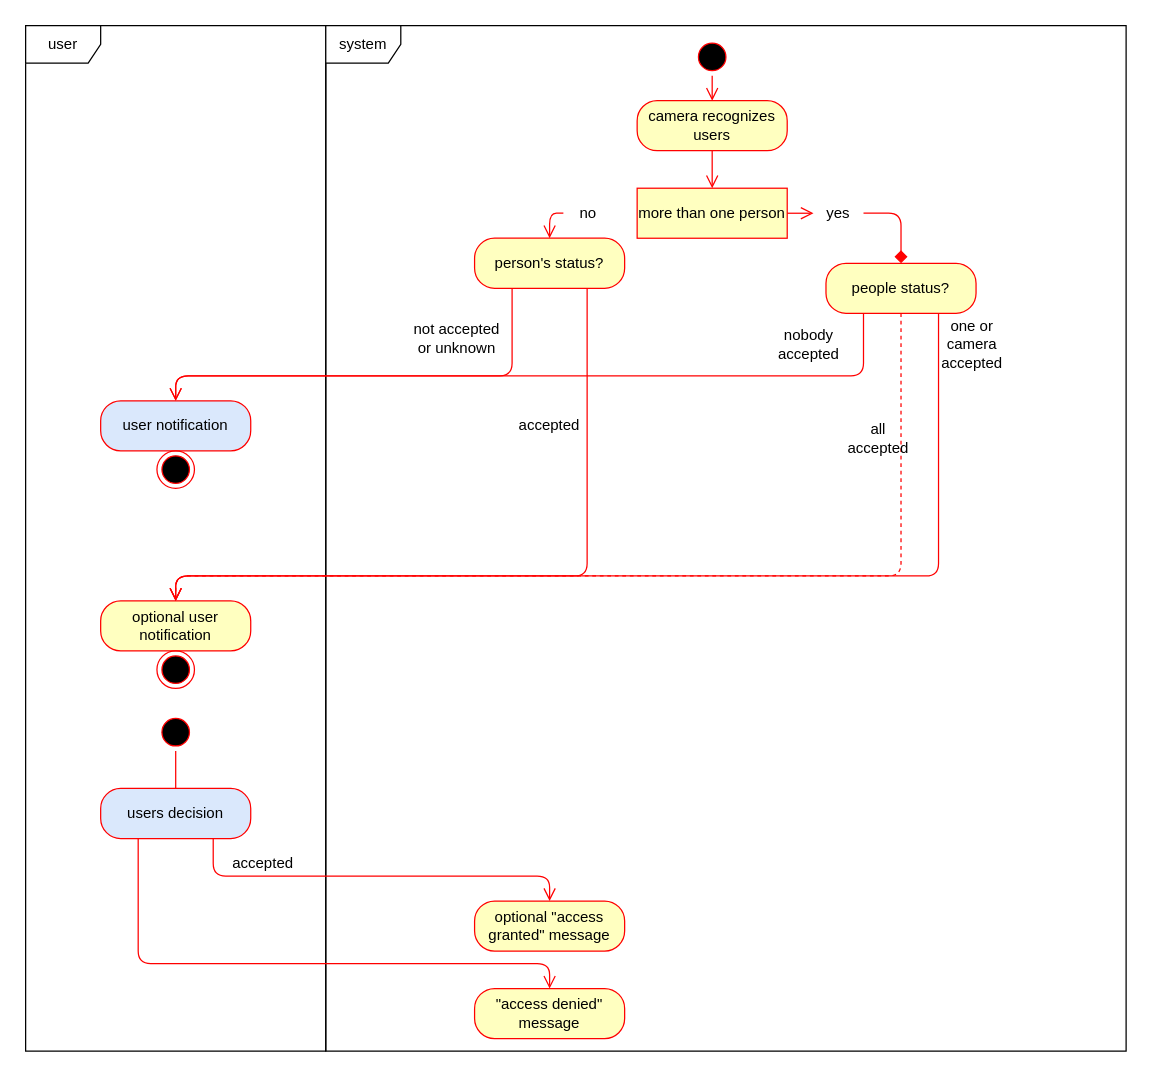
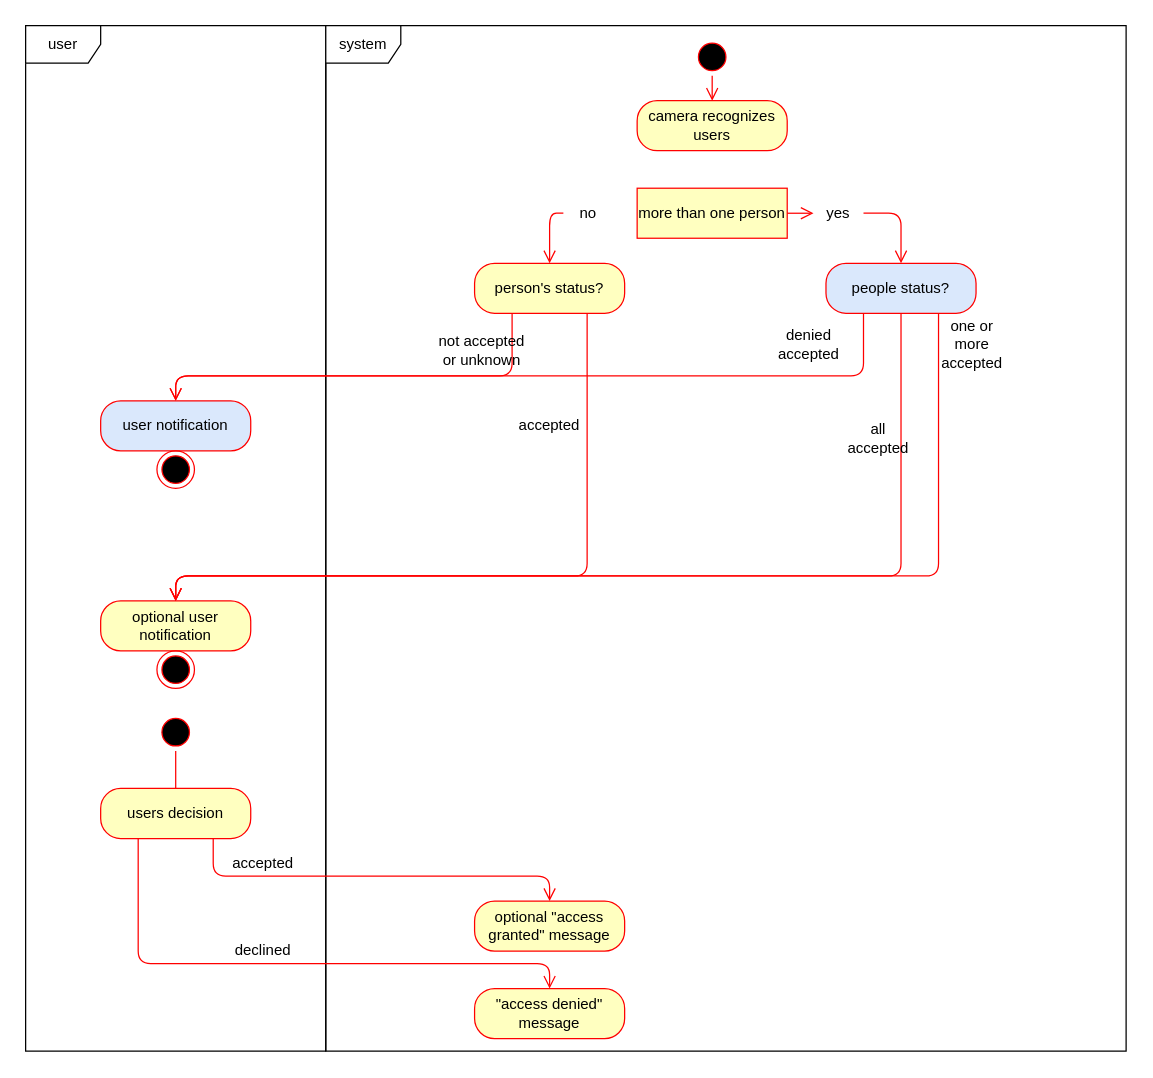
edge "camera recognizes users" -> "more than one person": removed
edge "yes" -> "people status?": arrowhead diamond -> open
node "person's status?": moved (549, 263) -> (549, 288)
node "people status?": fillcolor #ffffc0 -> #dae8fc
node "not accepted or unknown": moved (457, 338) -> (482, 351)
node "nobody accepted": label "nobody accepted" -> "denied accepted"
node "one or camera accepted": label "one or camera accepted" -> "one or more accepted"
edge "people status?" -> "optional user notification": style dashed -> solid
node "users decision": fillcolor #dae8fc -> #ffffc0
node "declined": added
